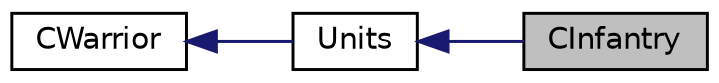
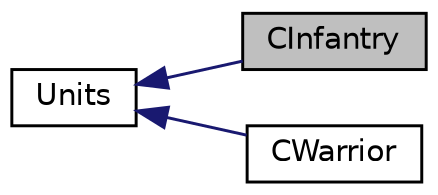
edge "Units" -> "CWarrior": reversed
